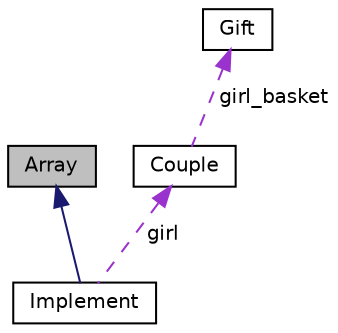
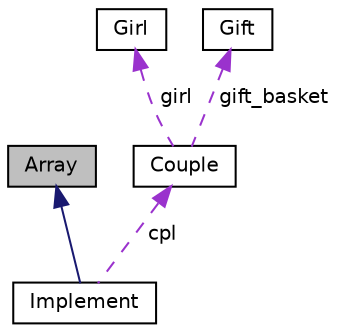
node "Girl": added
edge "Couple" -> "Gift": label " girl_basket" -> " gift_basket"
edge "Implement" -> "Couple": label " girl" -> " cpl"
